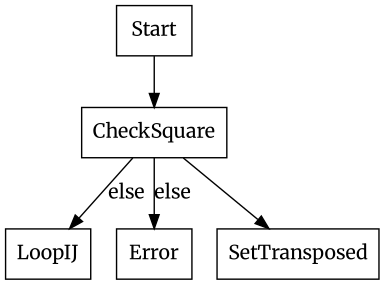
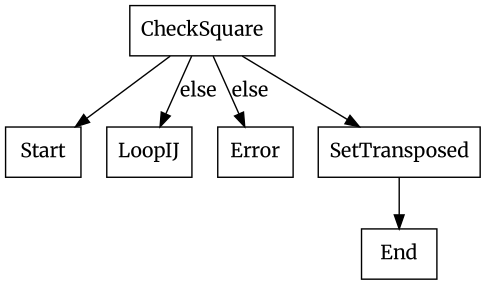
edge "Start" -> "CheckSquare": reversed
node "End": added
